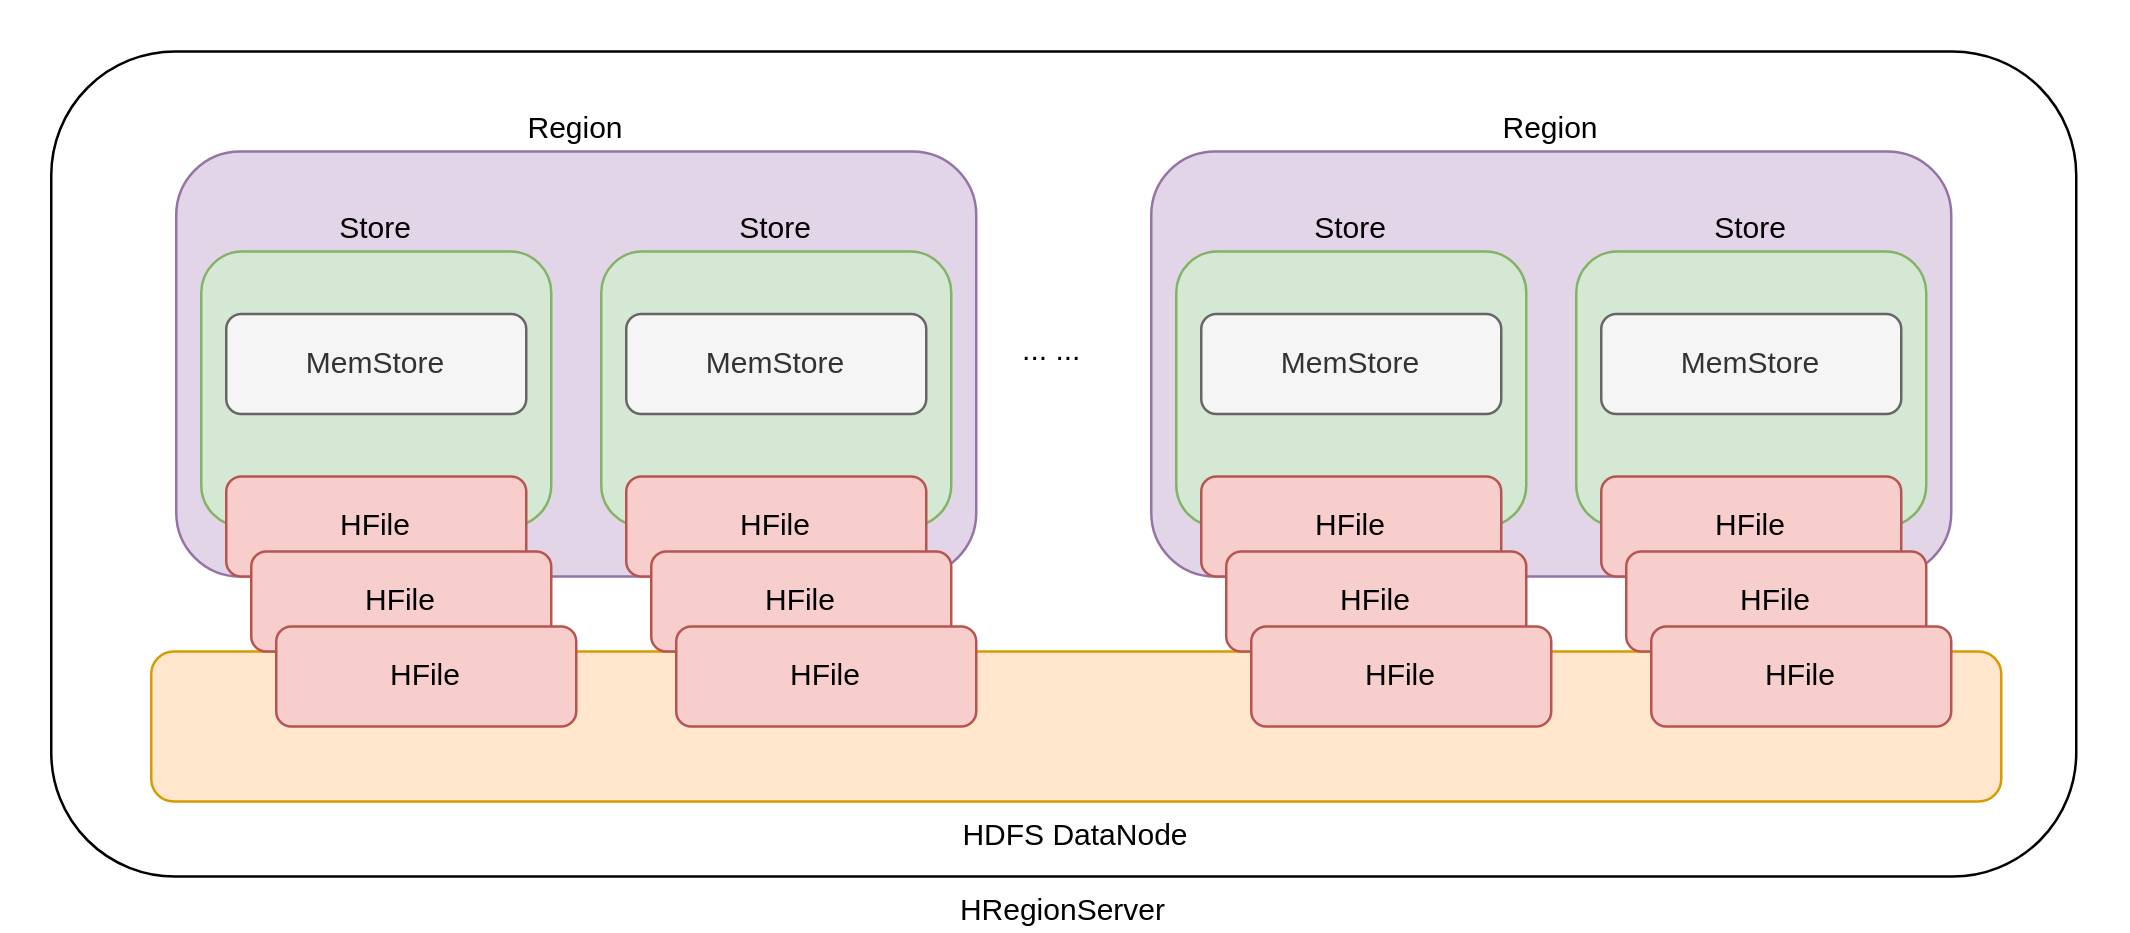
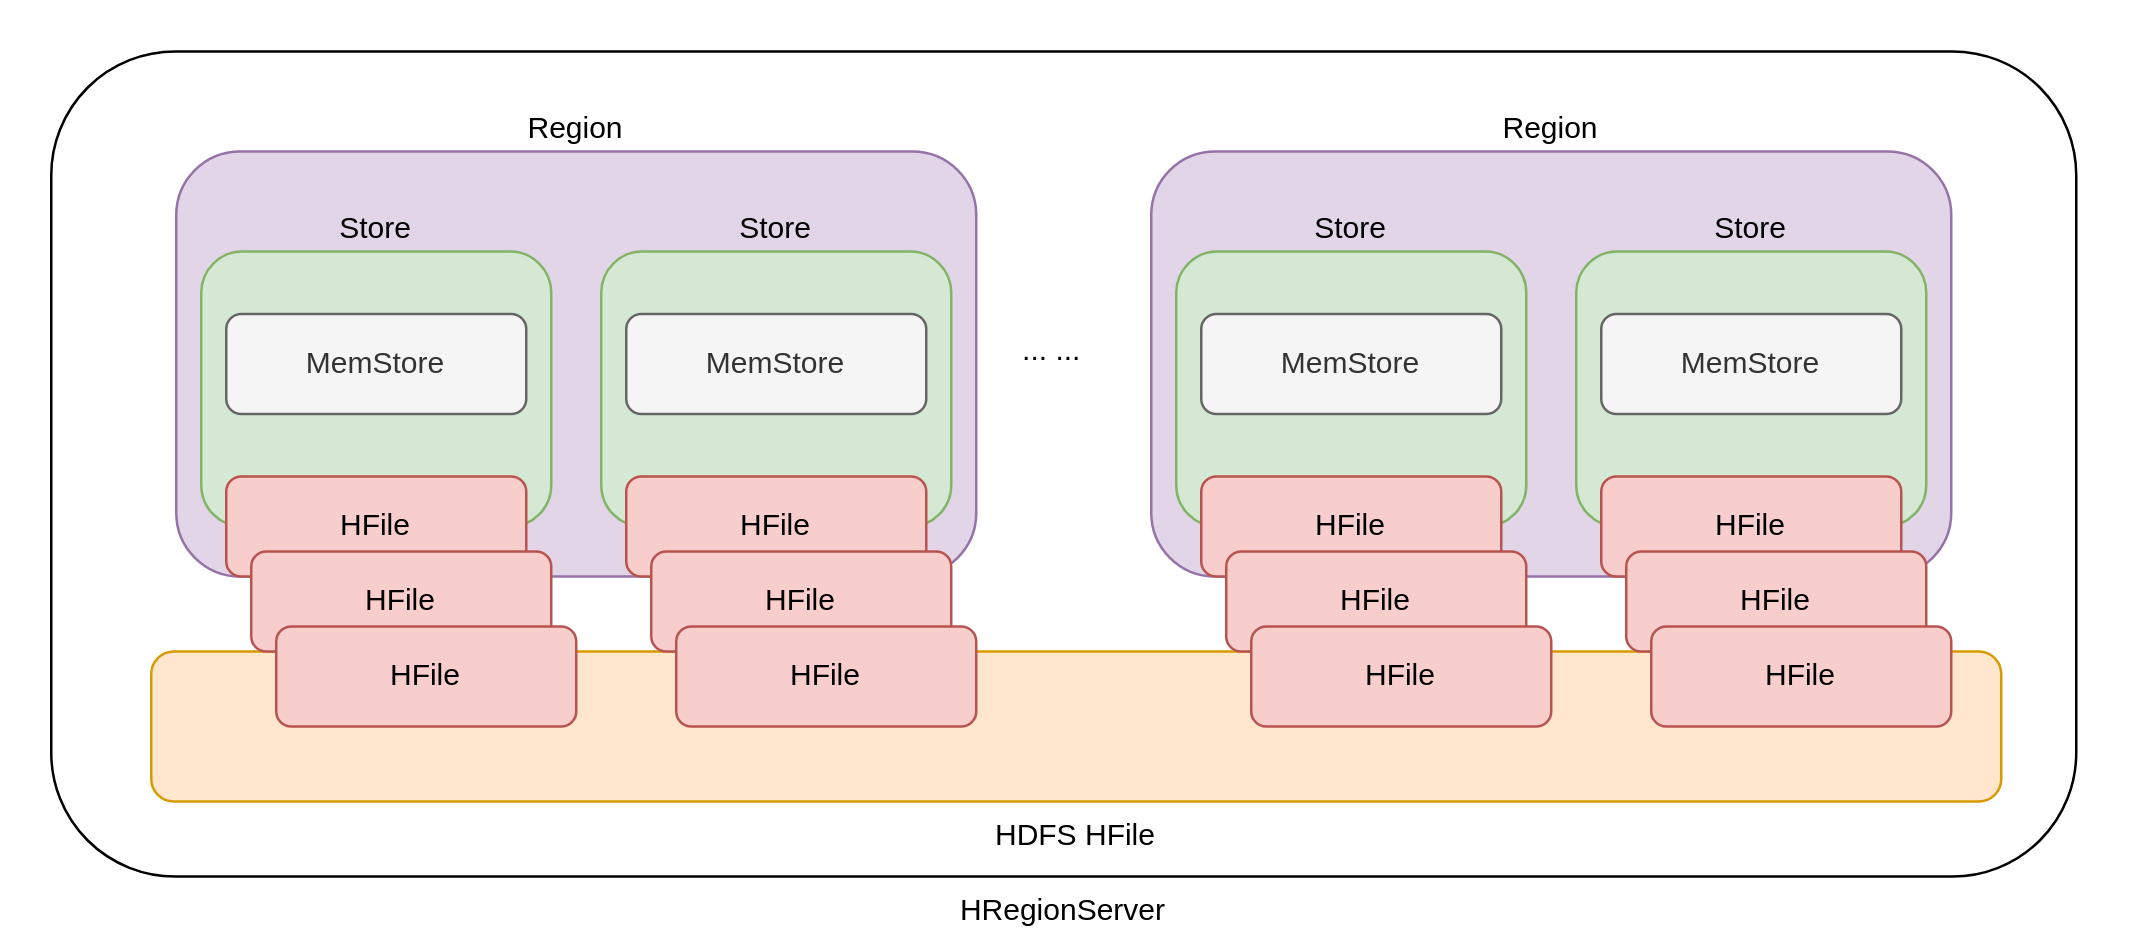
node "HDFS DataNode": label "HDFS DataNode" -> "HDFS HFile"
